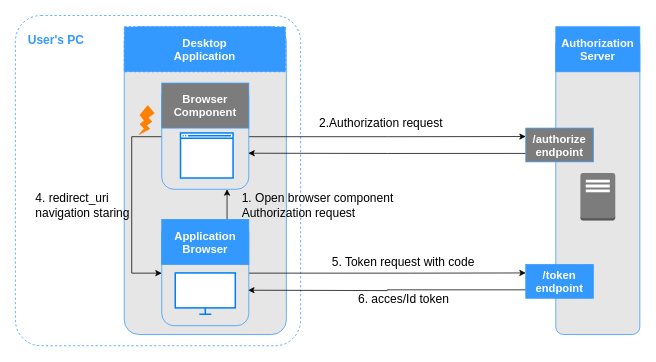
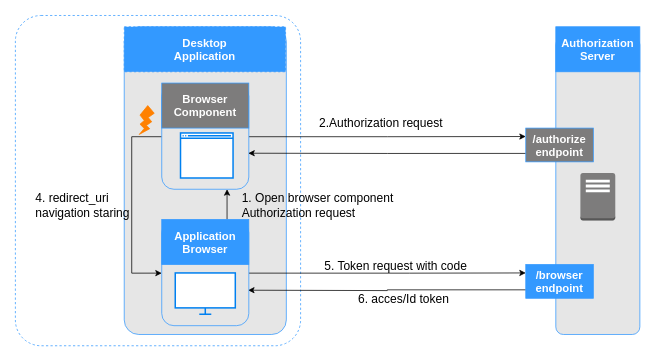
node "User's PC": removed
node "5. Token request with code": moved (409, 261) -> (402, 265)
node "/token endpoint": label "/token endpoint" -> "/browser endpoint"
